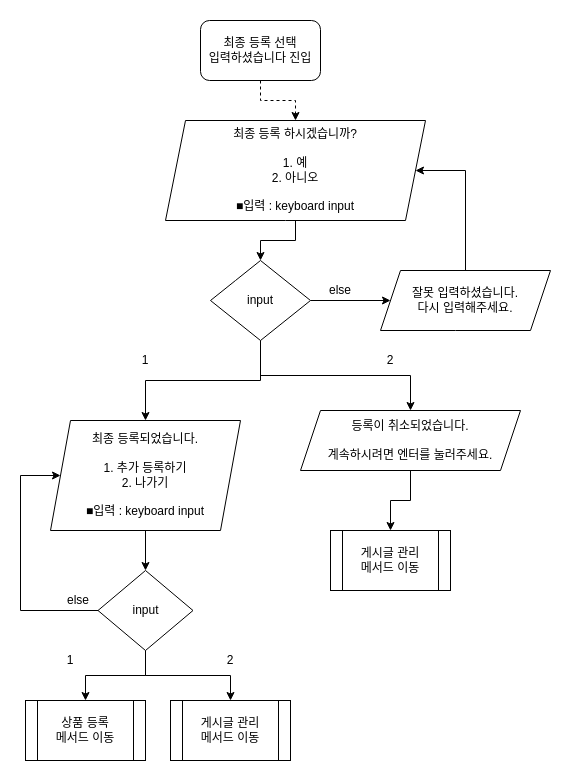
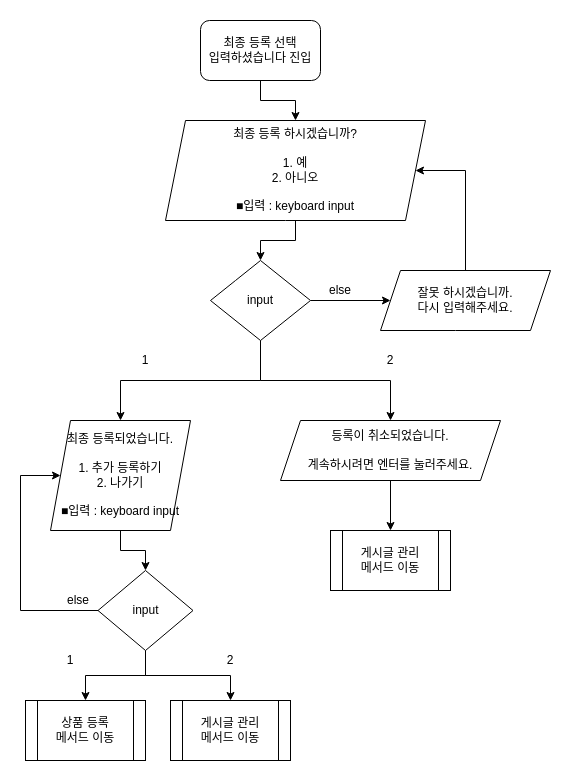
edge "최종 등록 선택 입력하셨습니다 진입" -> "최종 등록 하시겠습니까? 1. 예 2. 아니오 ■입력 : keyboard input": style dashed -> solid
node "잘못 입력하셨습니다. 다시 입력해주세요.": label "잘못 입력하셨습니다. 다시 입력해주세요." -> "잘못 하시겠습니까. 다시 입력해주세요."
node "등록이 취소되었습니다. 계속하시려면 엔터를 눌러주세요.": moved (411, 441) -> (391, 451)
node "최종 등록되었습니다. 1. 추가 등록하기 2. 나가기 ■입력 : keyboard input": size 190x110 -> 140x110
